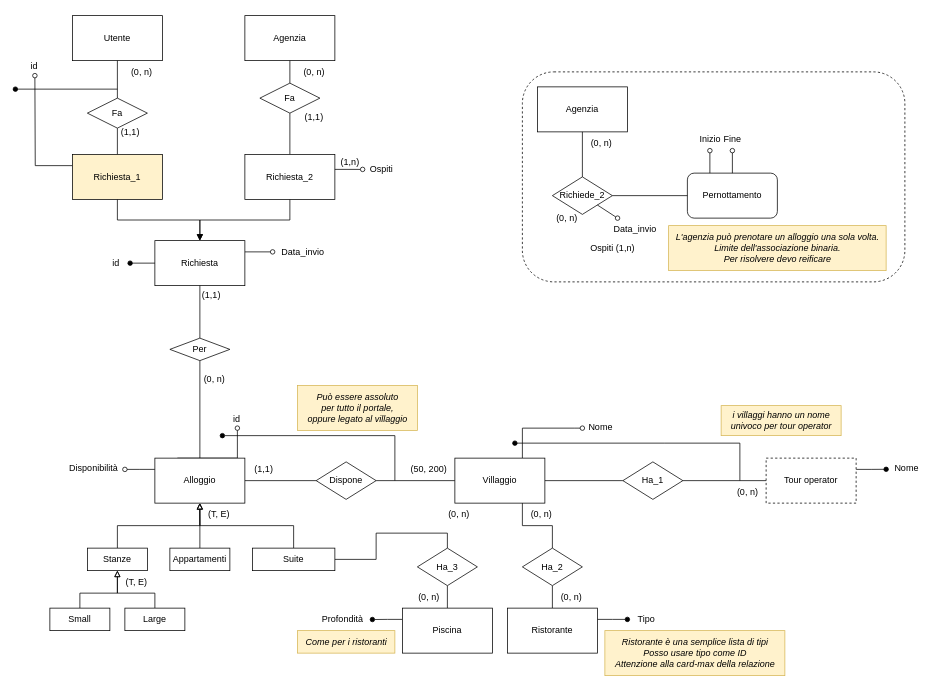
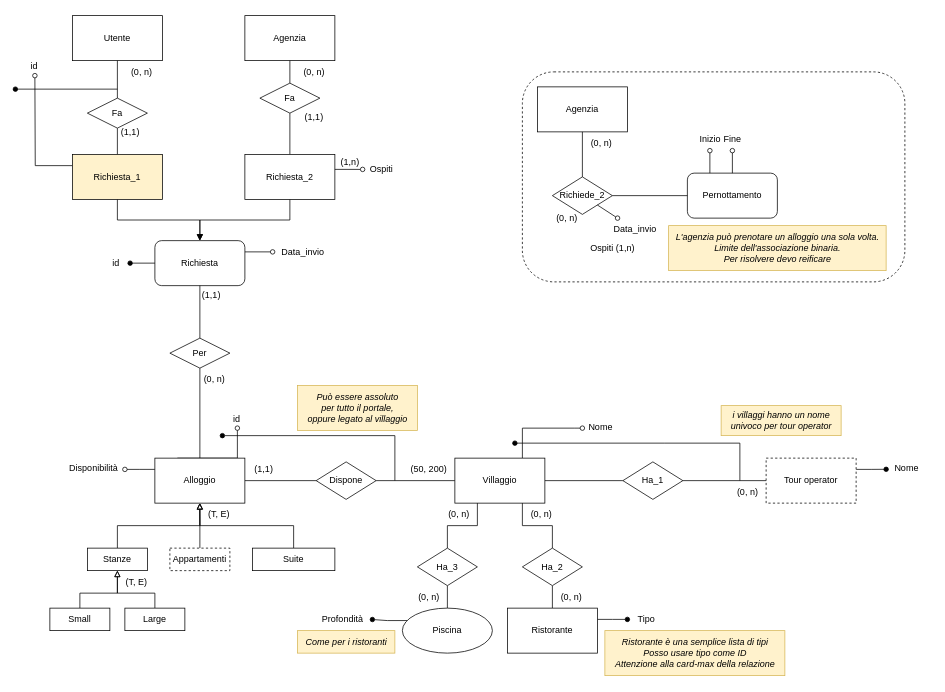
node "Richiesta": shape rectangle -> rounded rectangle
node "Per": size 60x23 -> 60x30
edge "Suite" -- "Ha_3": now "Villaggio" -- "Ha_3"
node "Appartamenti": style solid -> dashed
node "Piscina": shape rectangle -> ellipse
